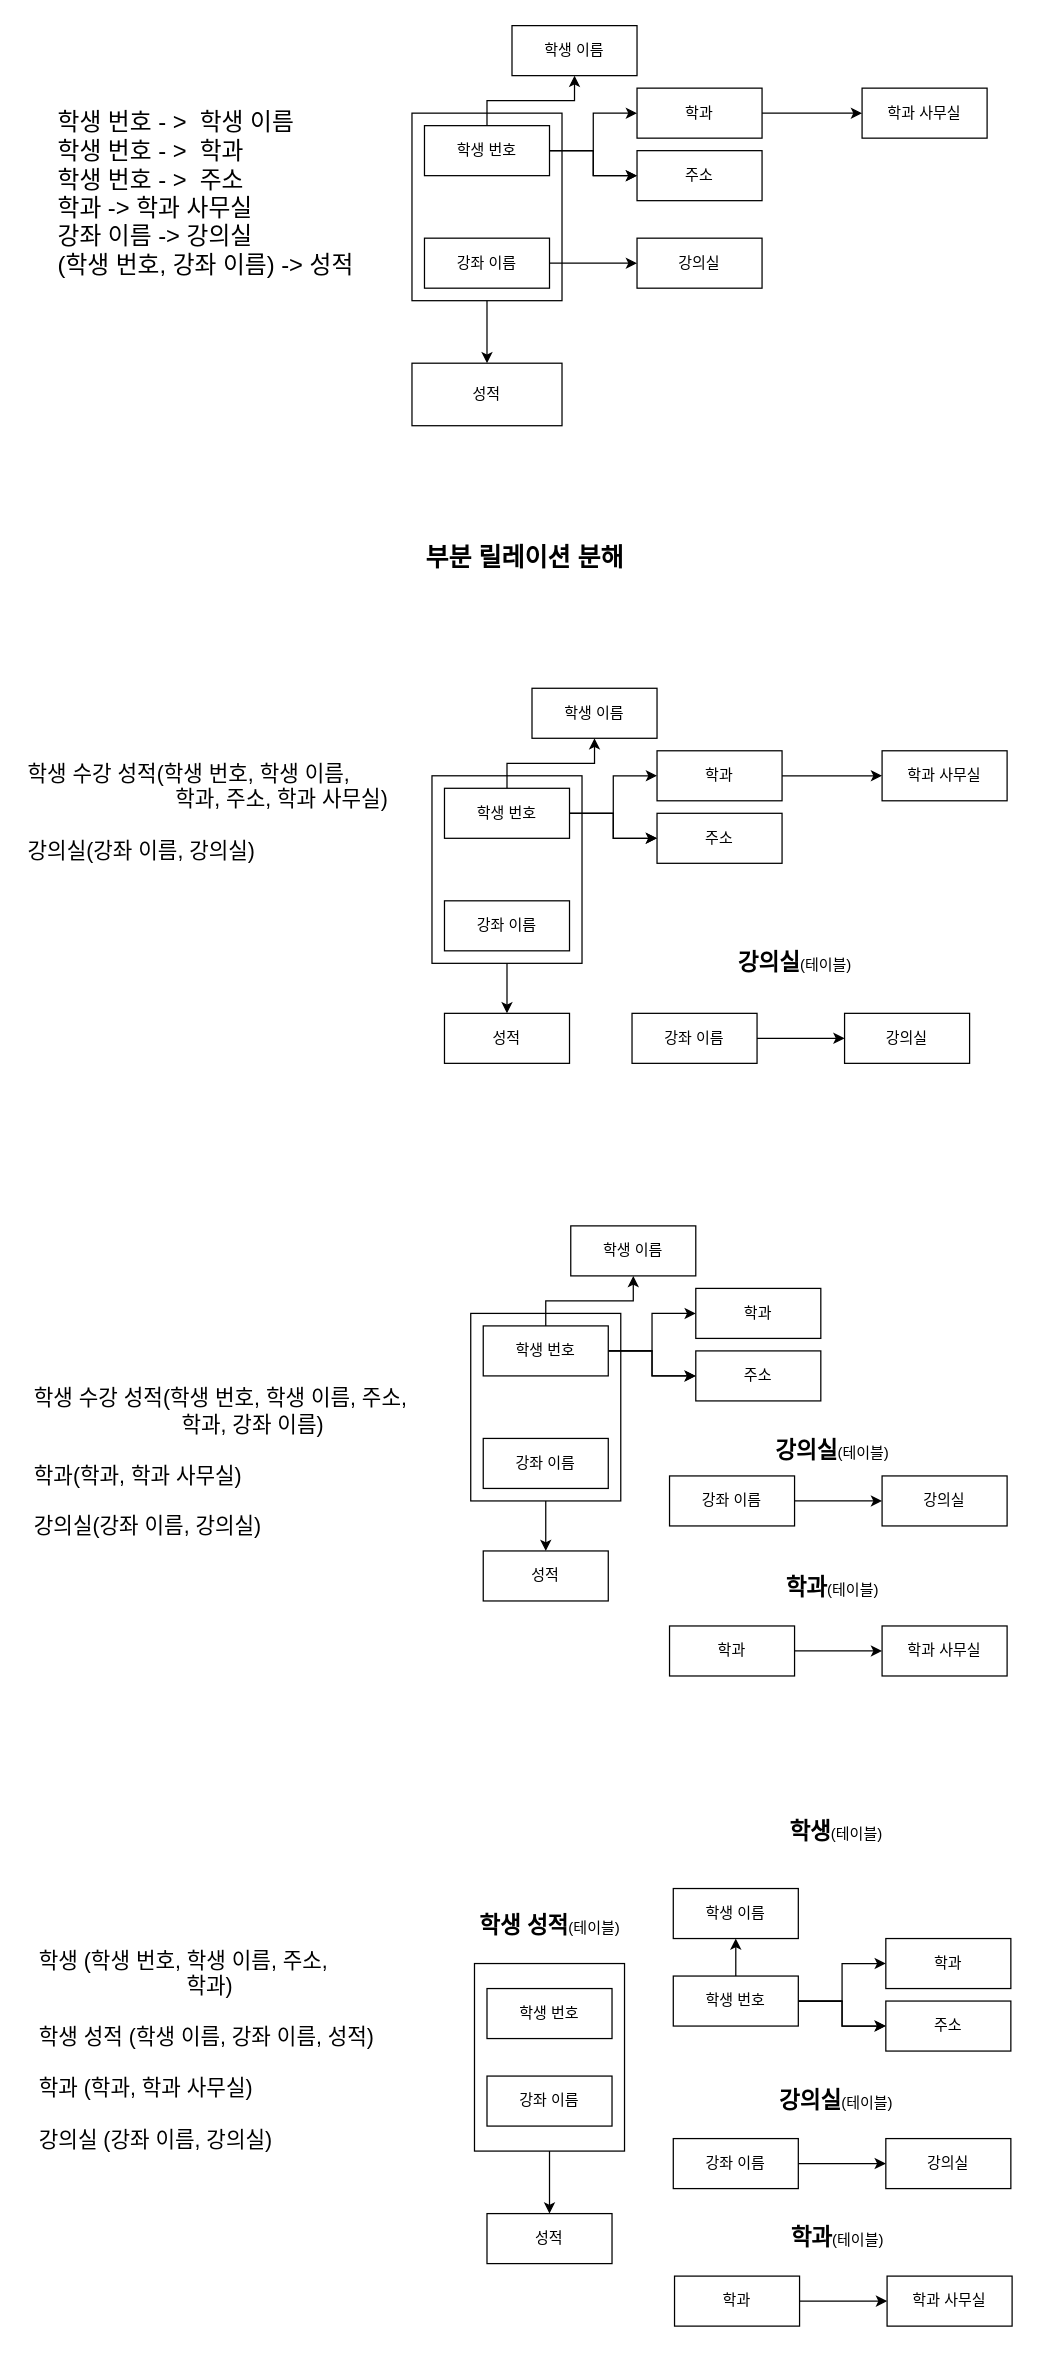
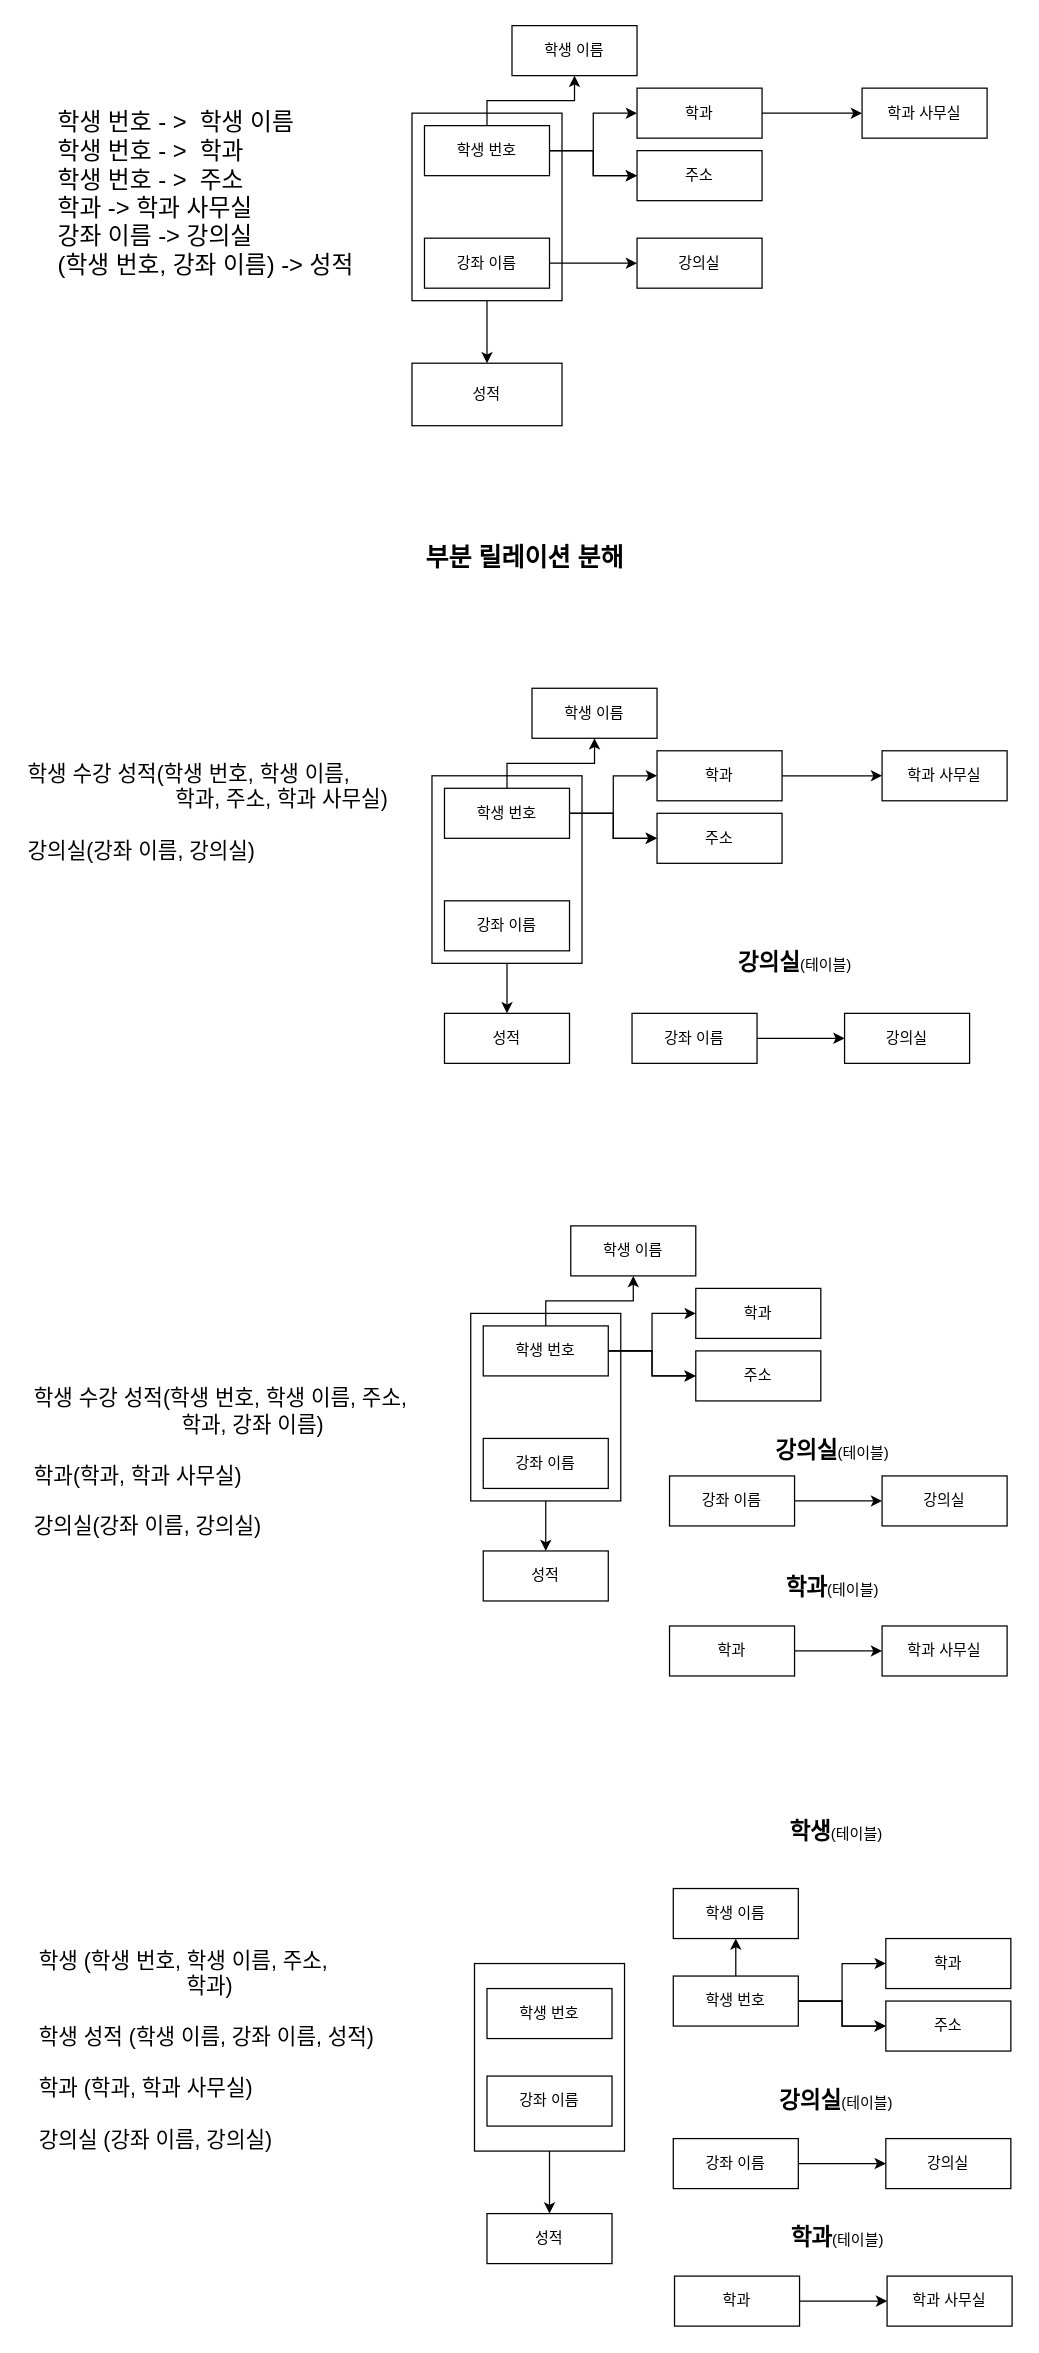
node "학생 성적(테이블)": removed
